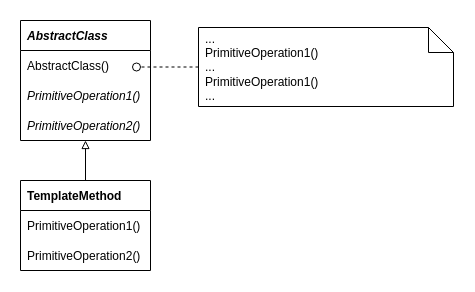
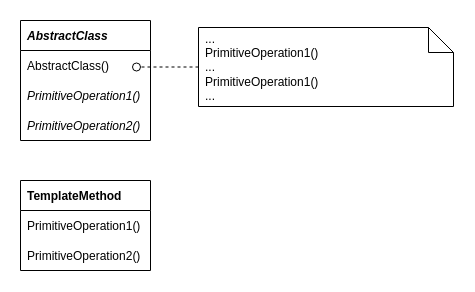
edge "TemplateMethod" -> "AbstractClass": removed
